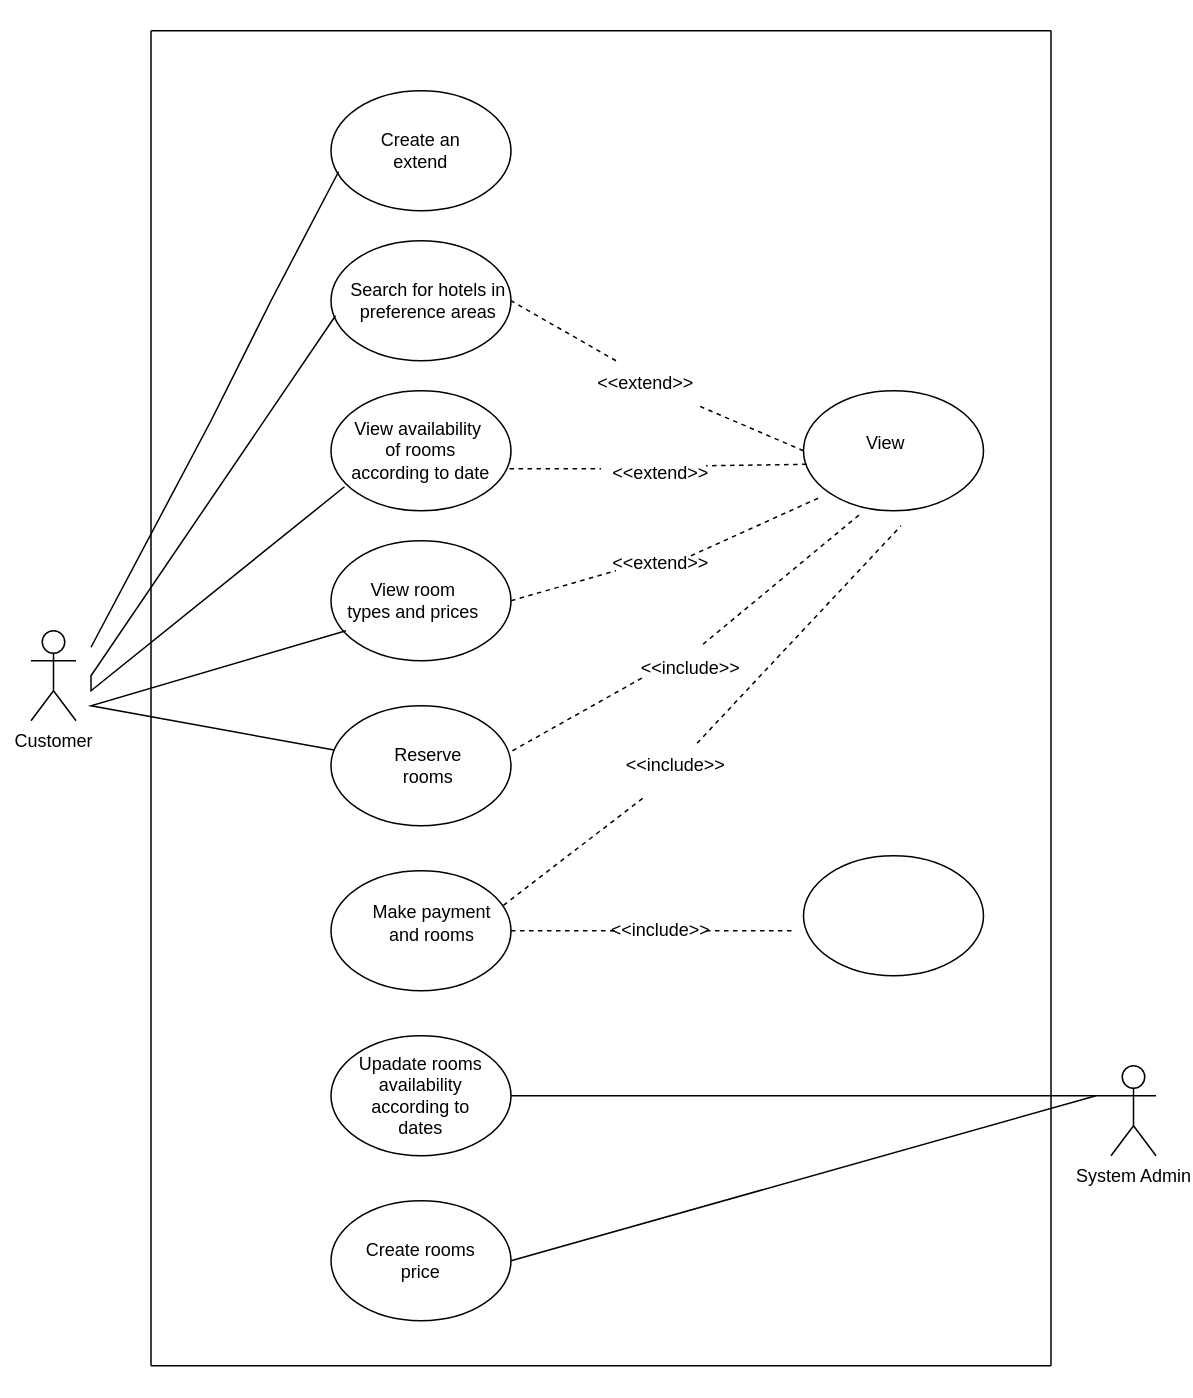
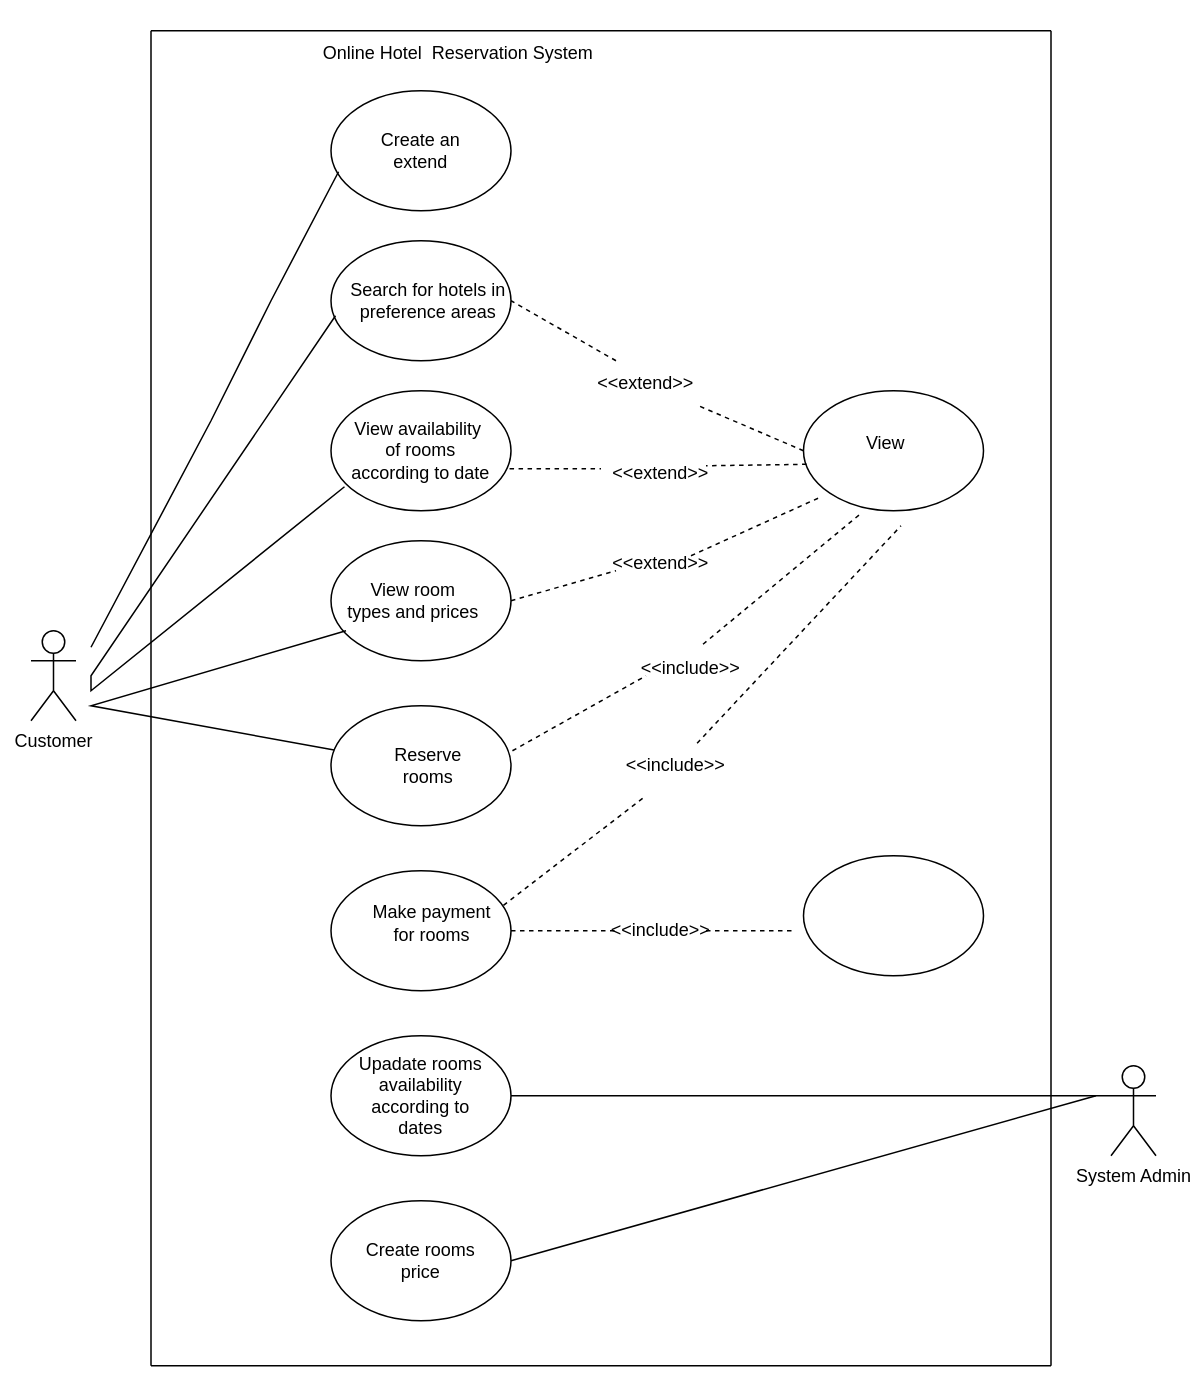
node "Online Hotel Reservation System": added
node "Make payment and rooms": label "Make payment and rooms" -> "Make payment for rooms"
